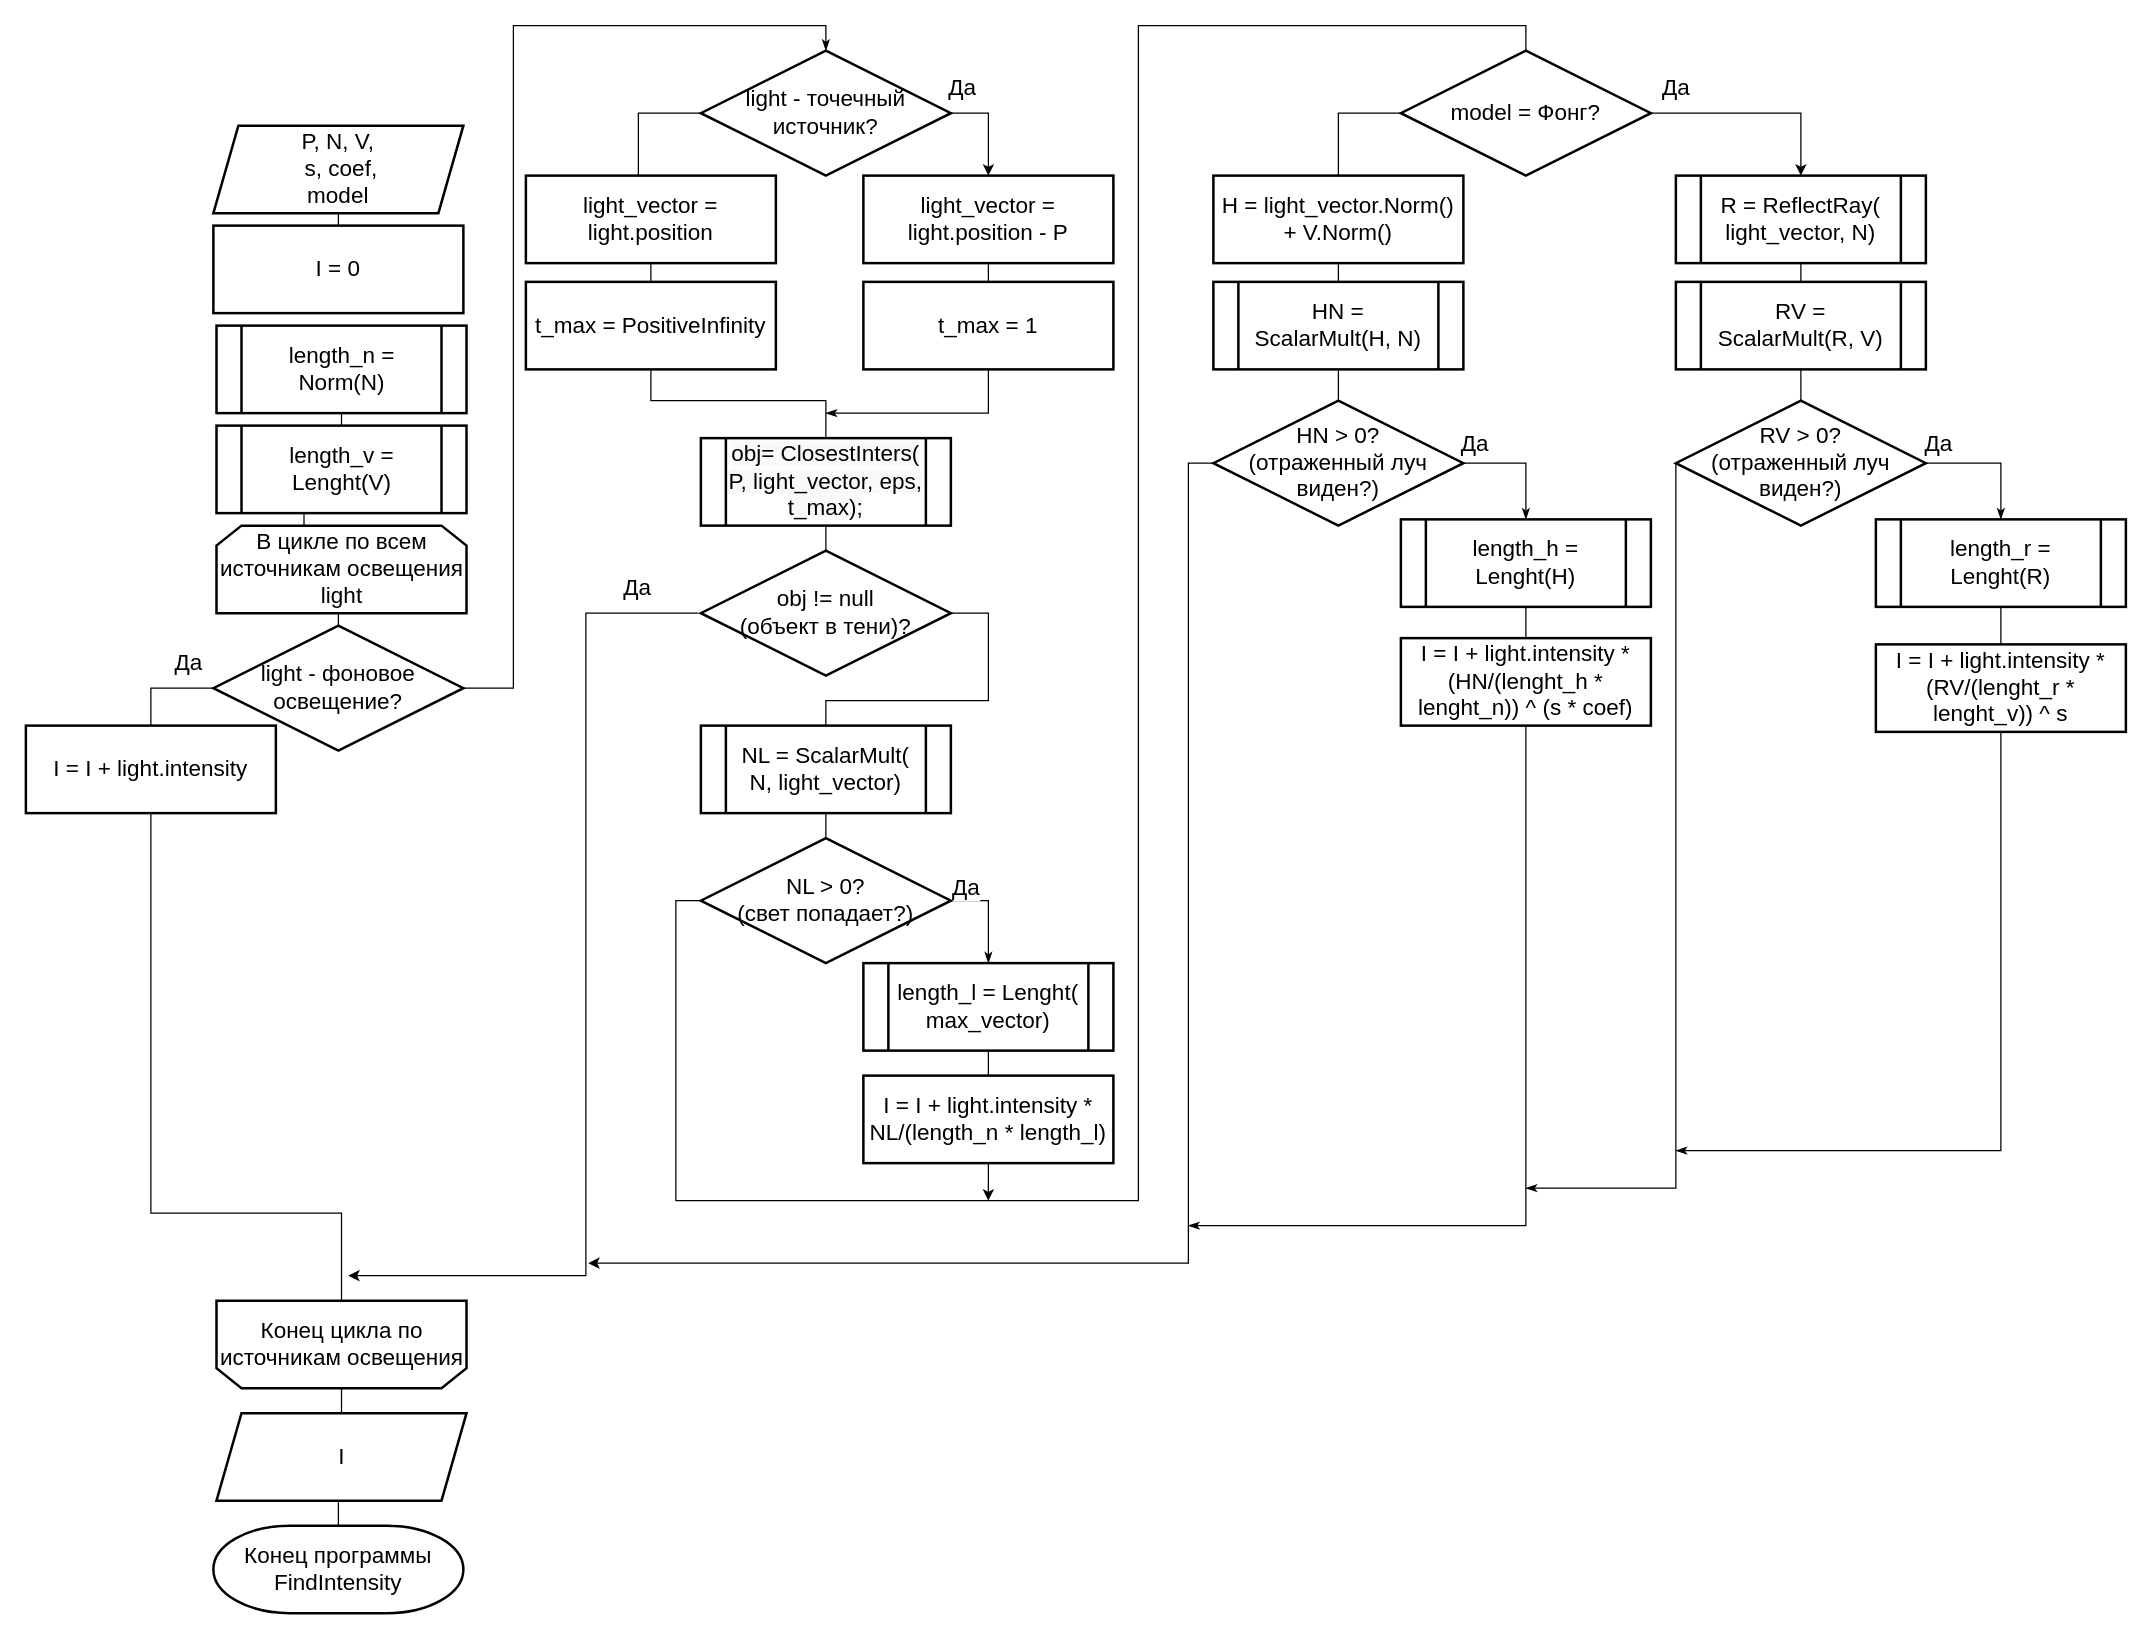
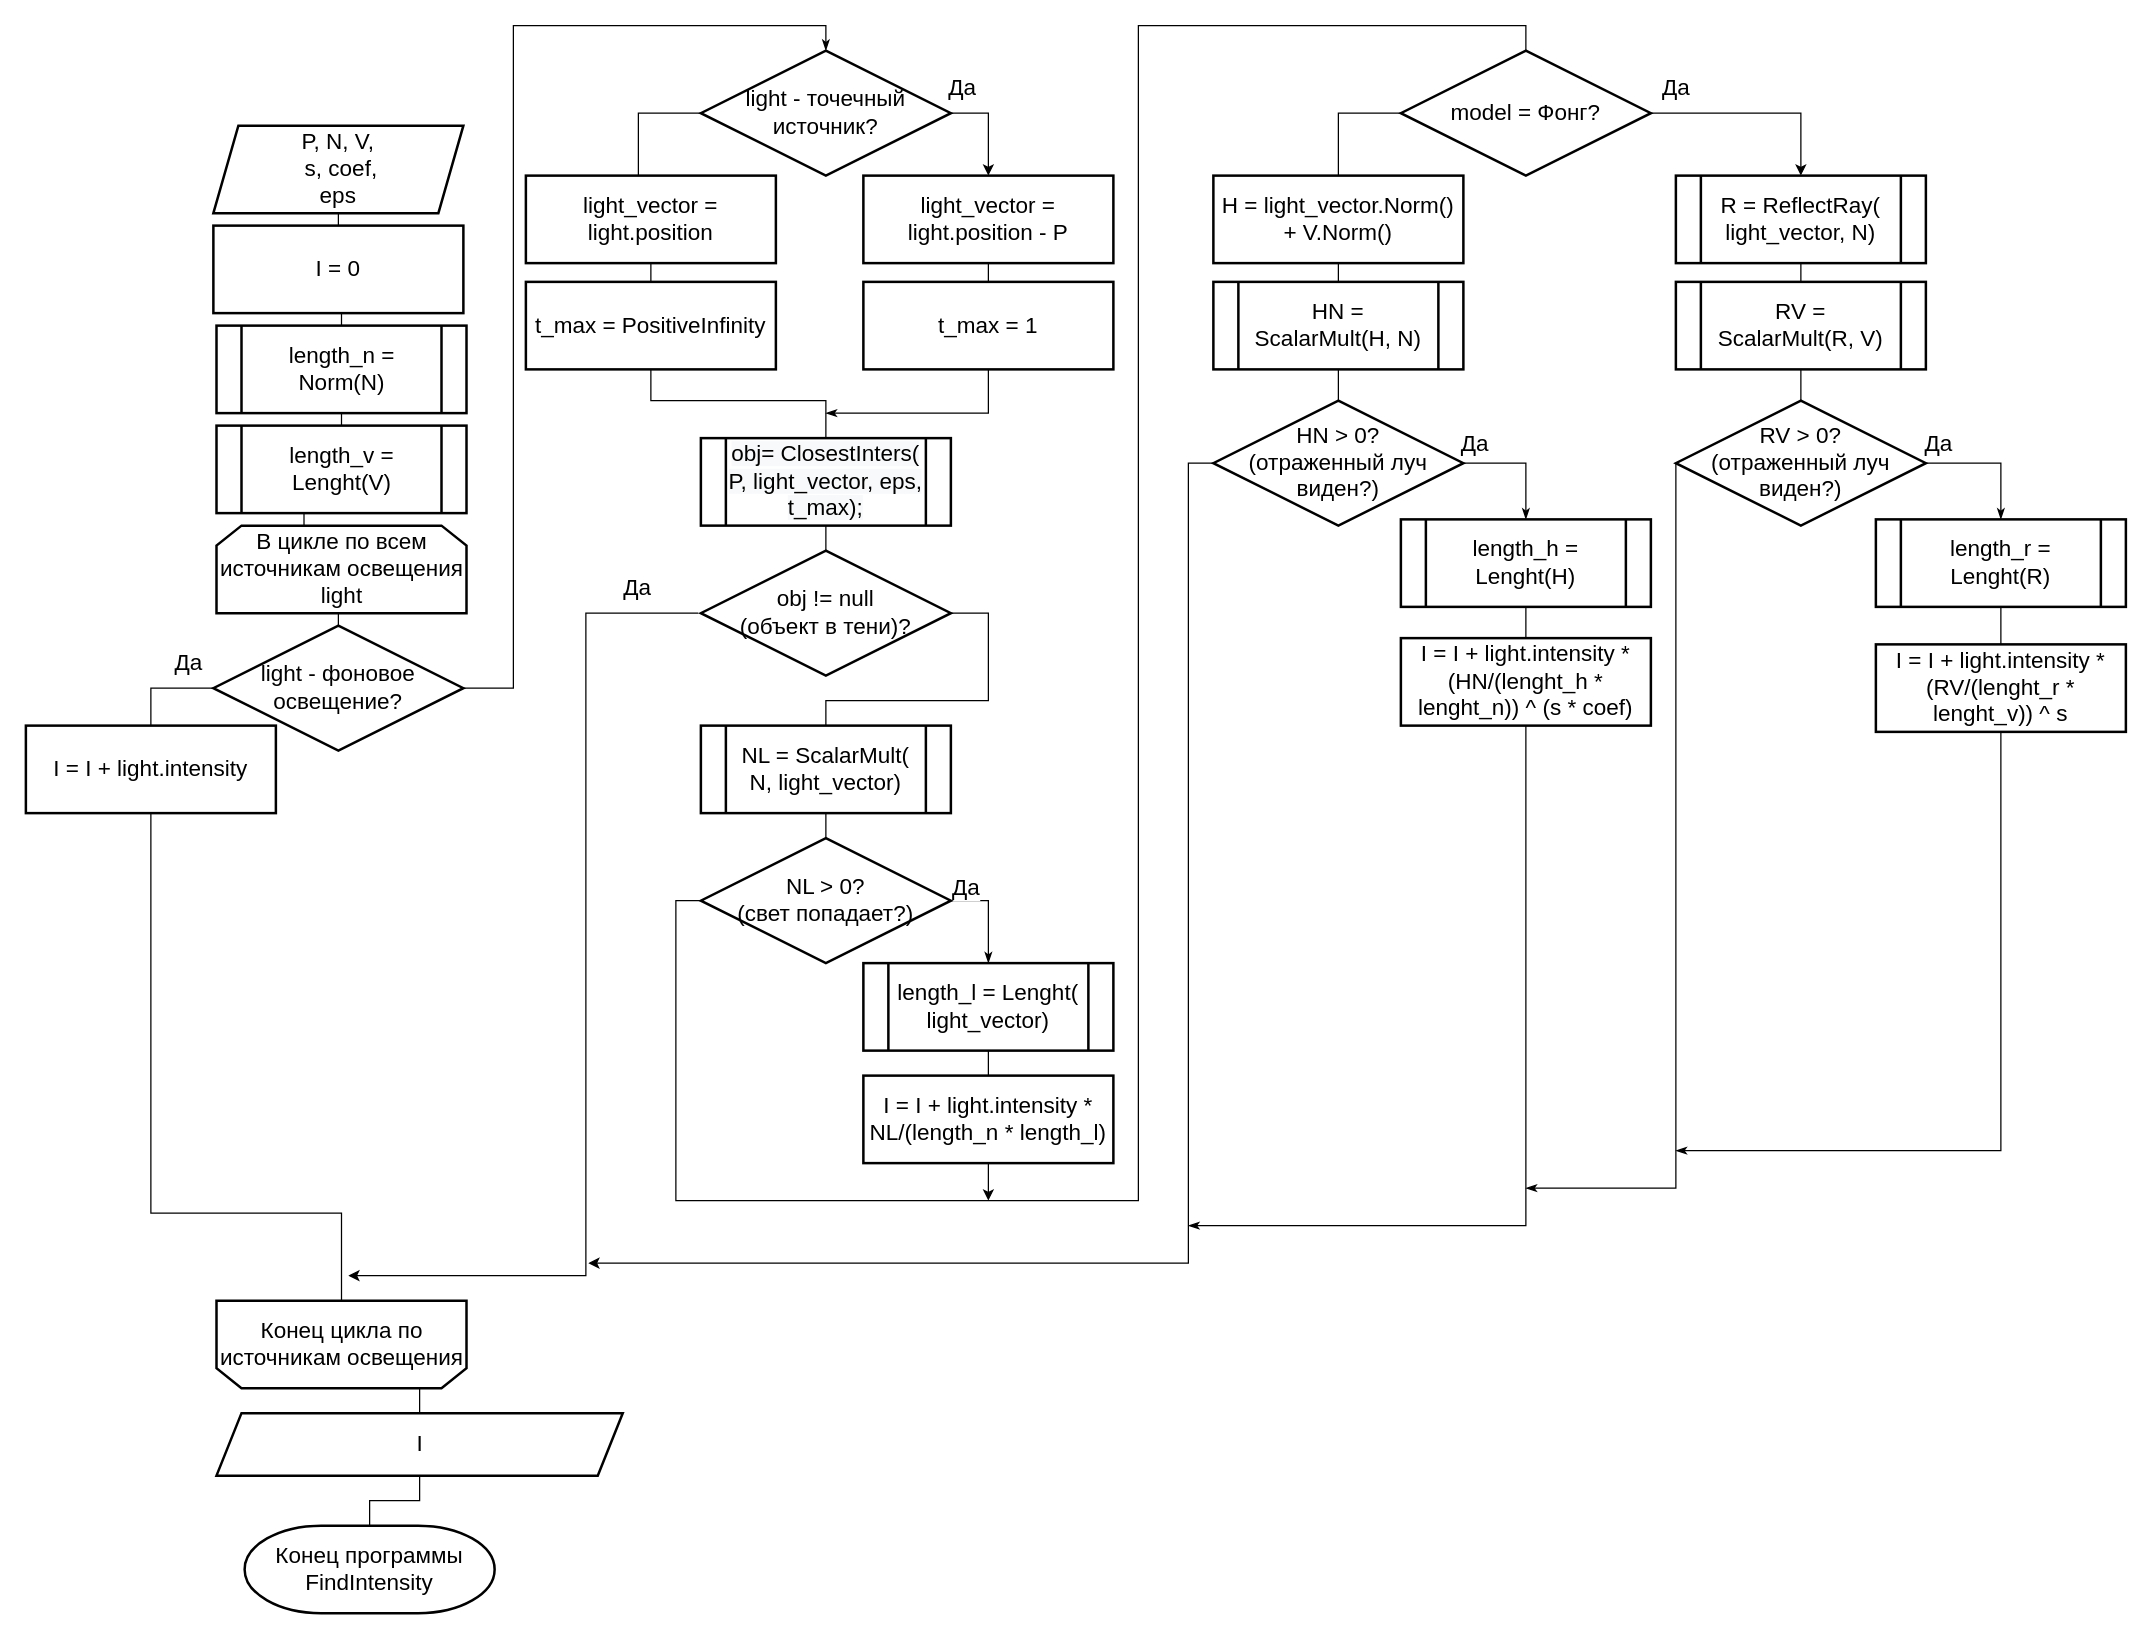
node "P, N, V, s, coef, model": label "P, N, V, s, coef, model" -> "P, N, V, s, coef, eps"
edge "I = 0" -- "length_n = Norm(N)": added
node "length_l = Lenght( max_vector)": label "length_l = Lenght( max_vector)" -> "length_l = Lenght( light_vector)"
node "I": size 250x88 -> 406x63
node "Конец программы FindIntensity": moved (338, 1569) -> (369, 1569)
